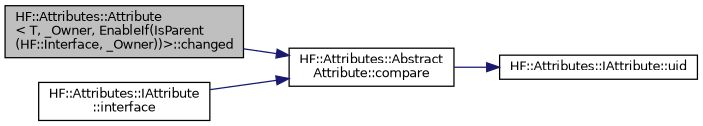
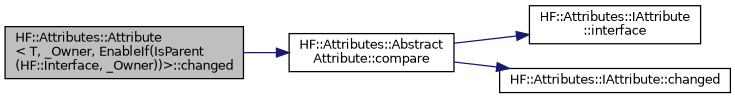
node "HF::Attributes::IAttribute::uid": label "HF::Attributes::IAttribute::uid" -> "HF::Attributes::IAttribute::changed"
edge "HF::Attributes::IAttribute ::interface" -> "HF::Attributes::Abstract Attribute::compare": reversed
